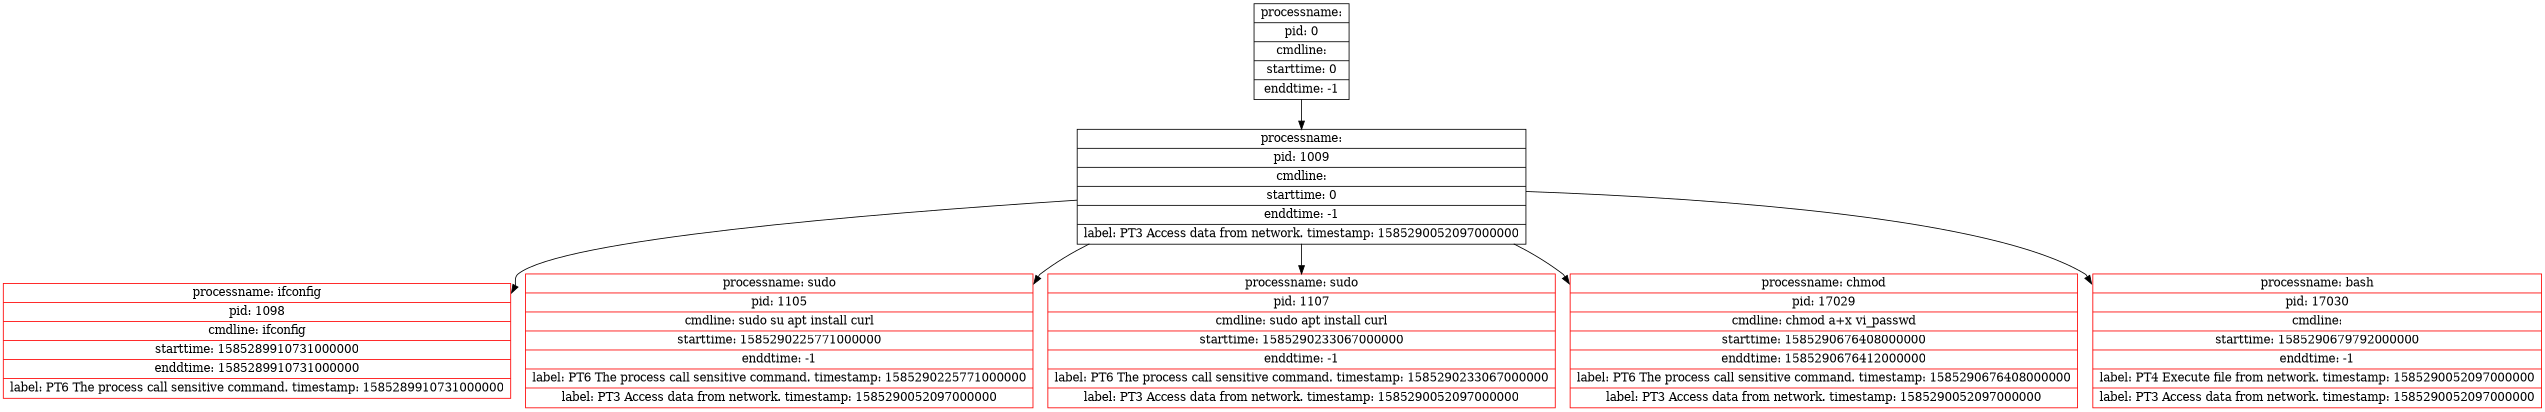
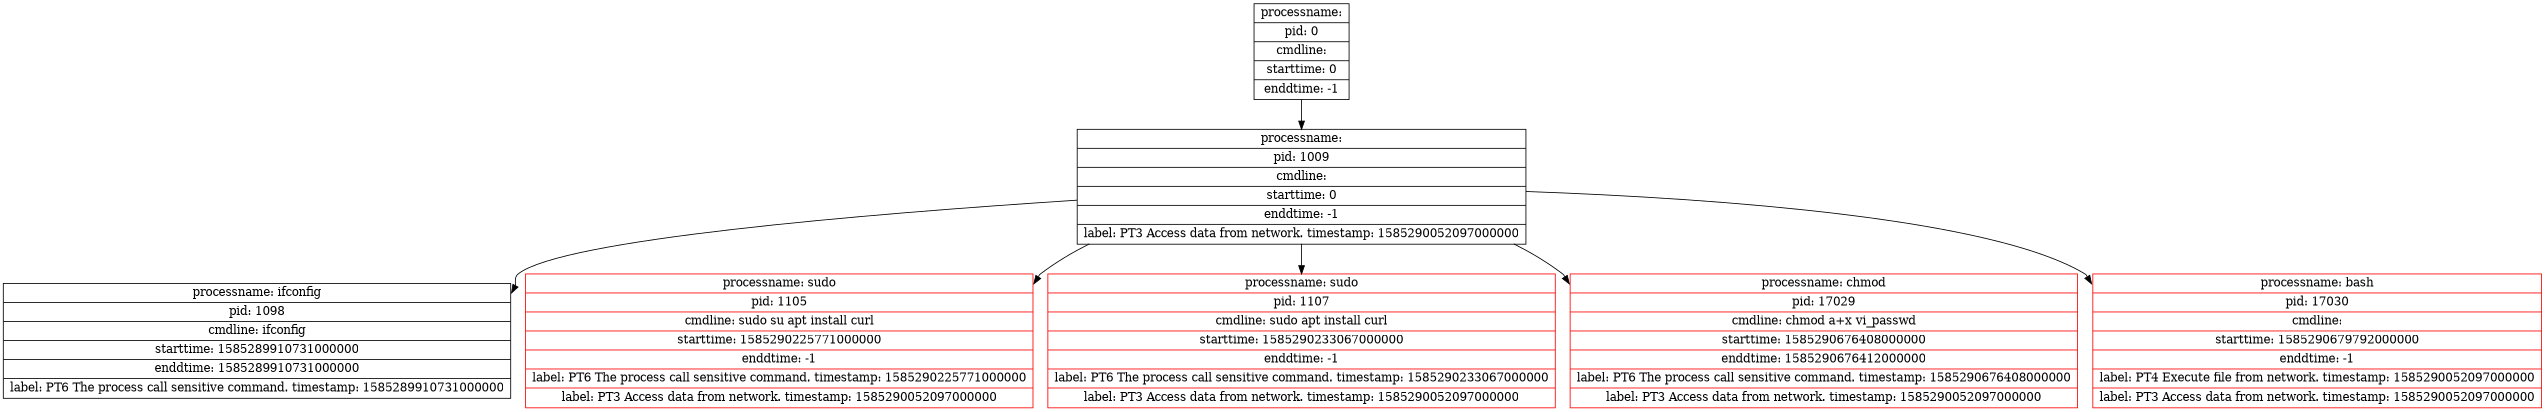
node "processname: ifconfig": color red -> black
